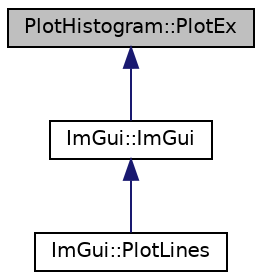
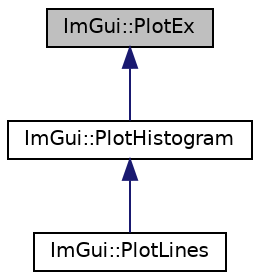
node "PlotHistogram::PlotEx": label "PlotHistogram::PlotEx" -> "ImGui::PlotEx"
node "ImGui::ImGui": label "ImGui::ImGui" -> "ImGui::PlotHistogram"
